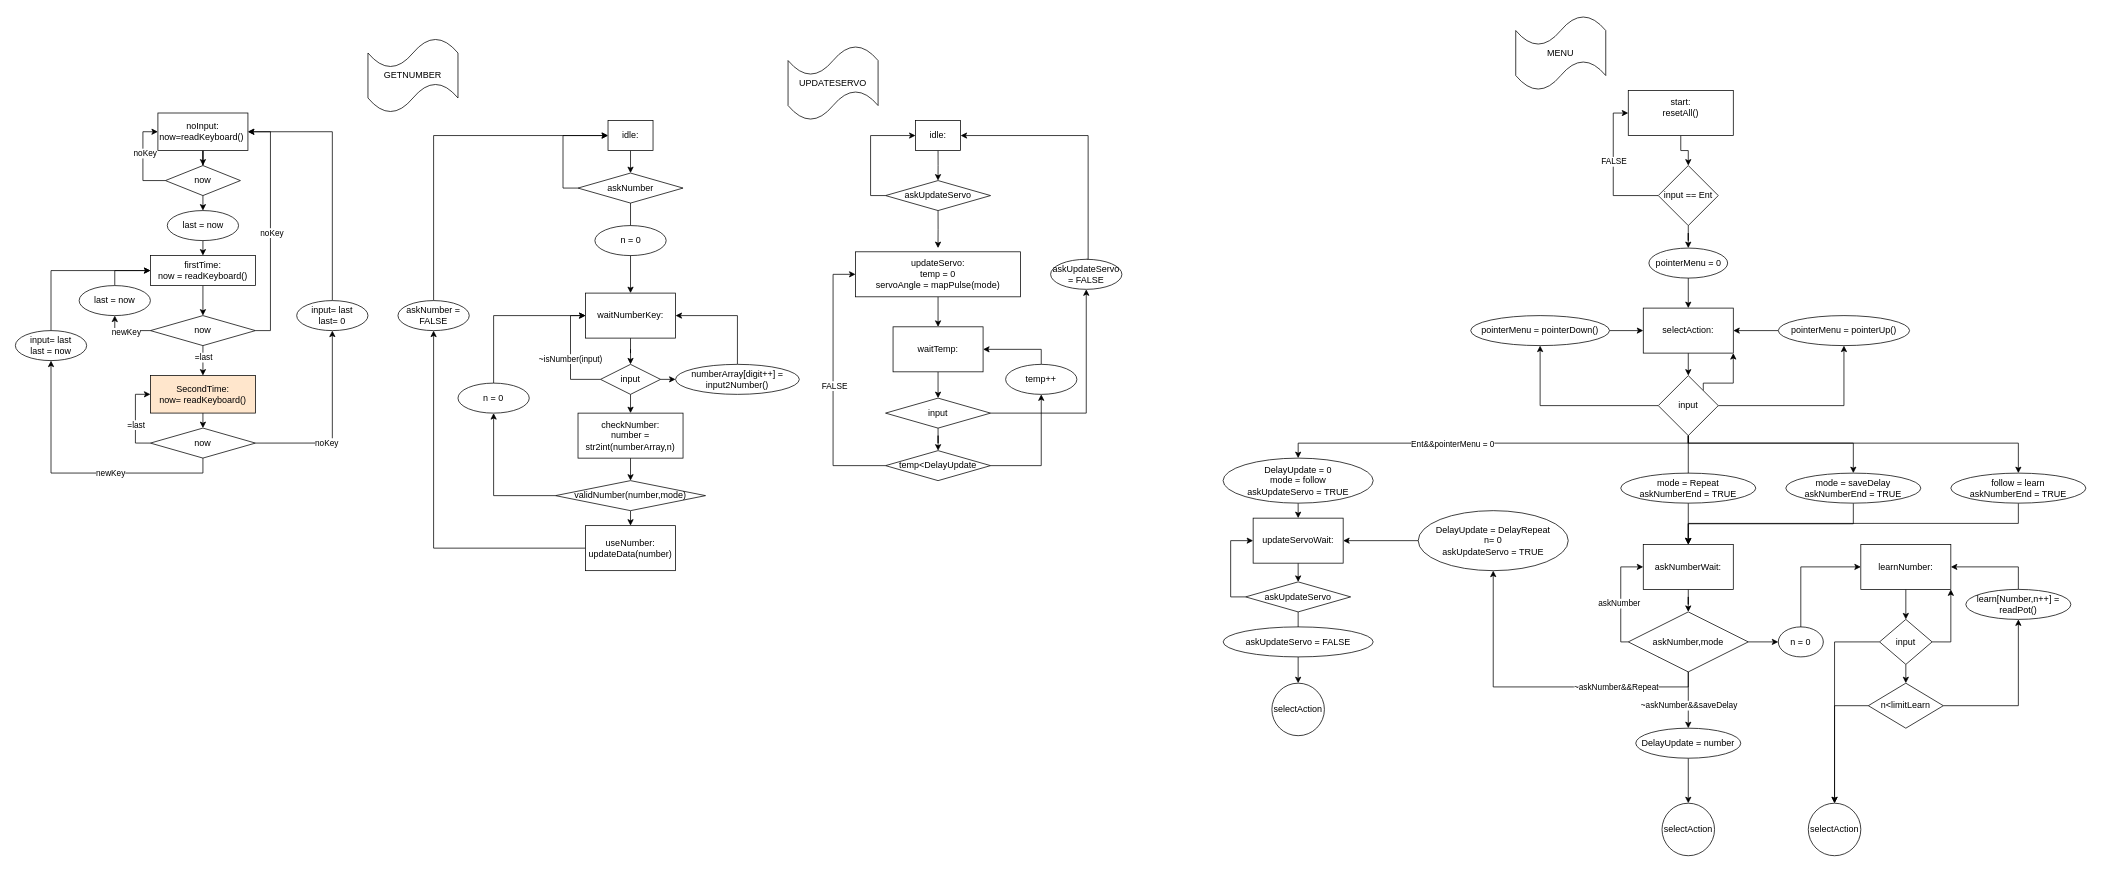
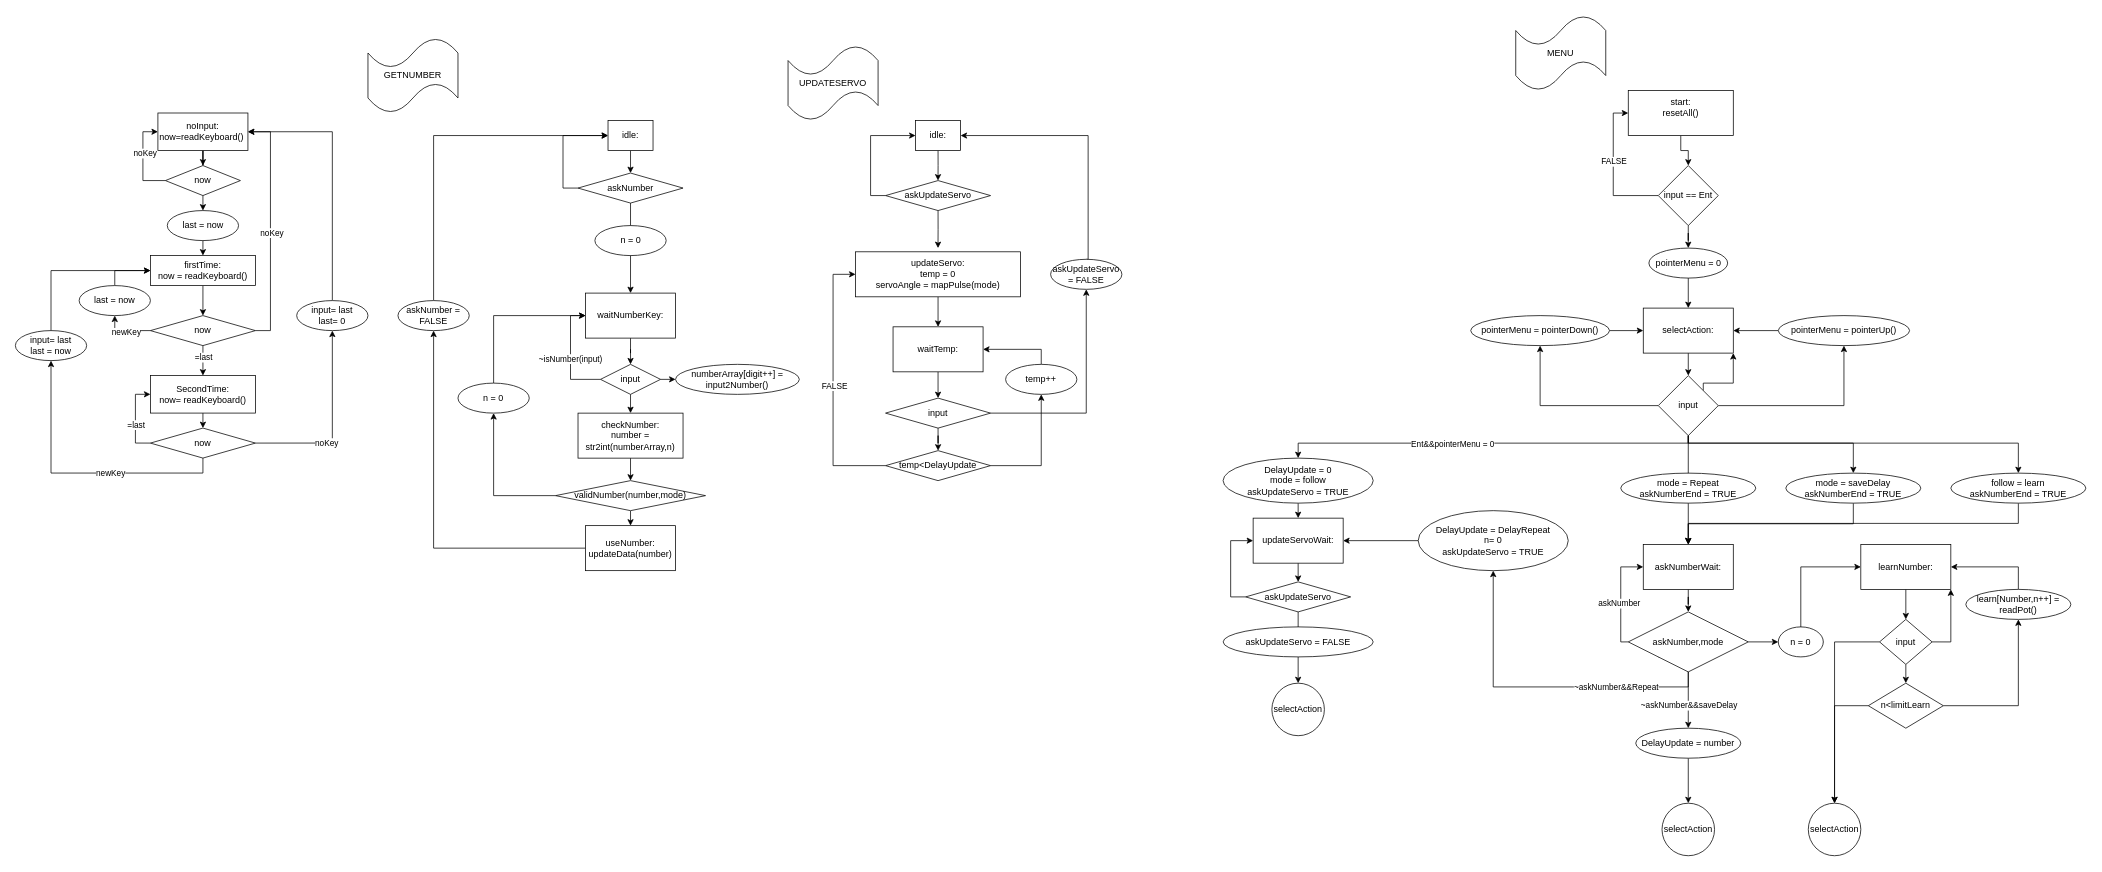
edge "numberArray[digit++] = input2Number()" -> "waitNumberKey:": removed
node "SecondTime: now= readKeyboard()": fillcolor #ffe6cc -> #ffffff
